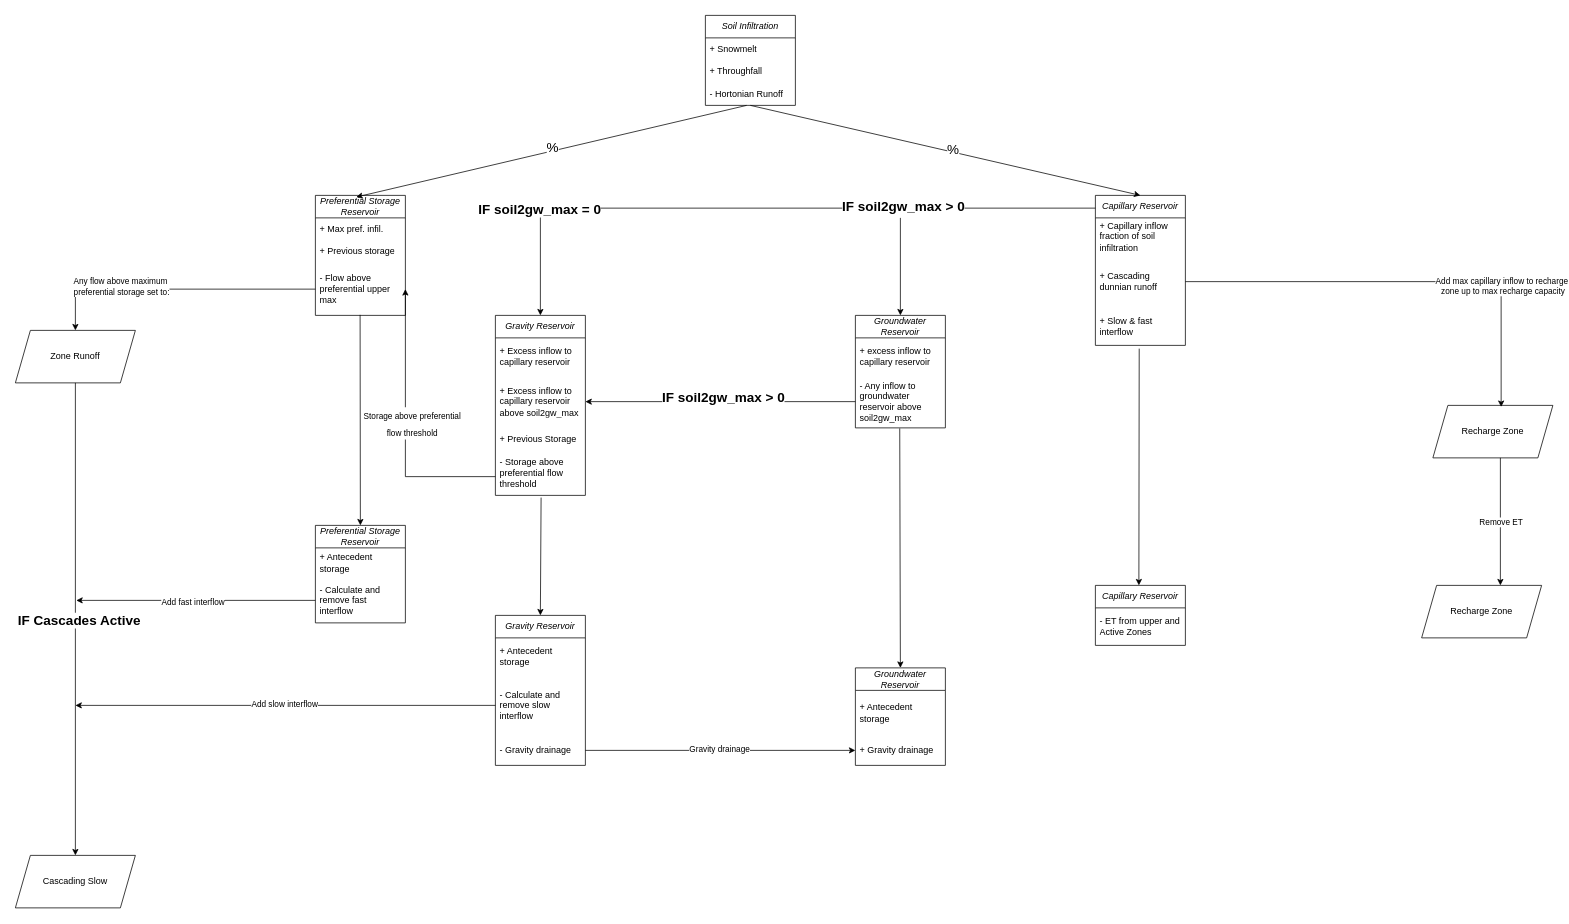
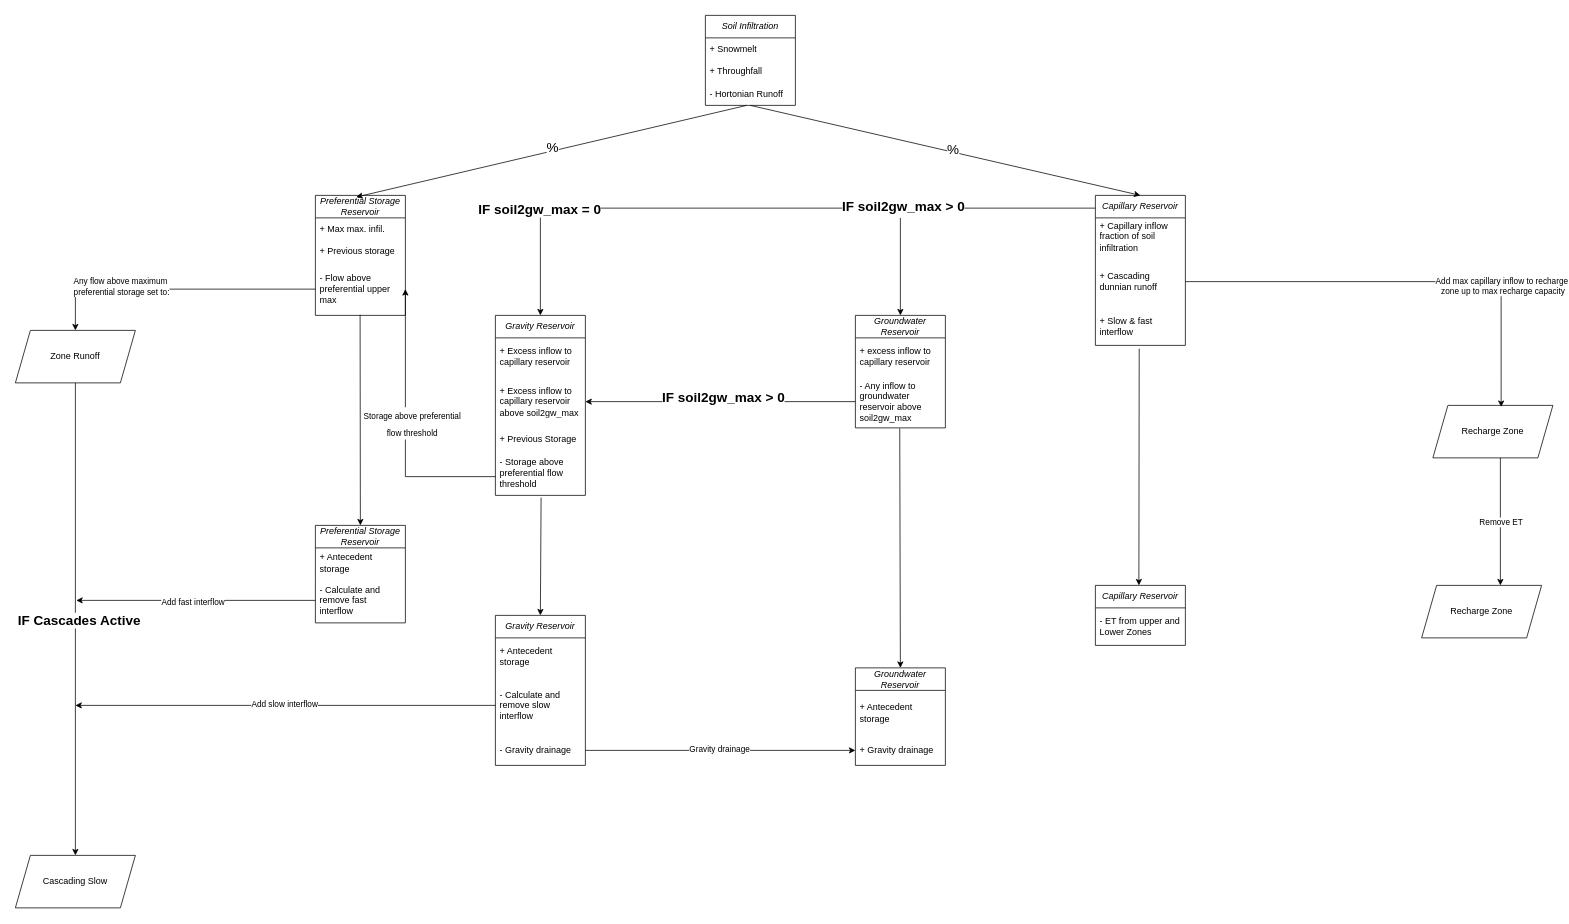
node "+ Max pref. infil.": label "+ Max pref. infil." -> "+ Max max. infil."
node "- ET from upper and Active Zones": label "- ET from upper and Active Zones" -> "- ET from upper and Lower Zones"
